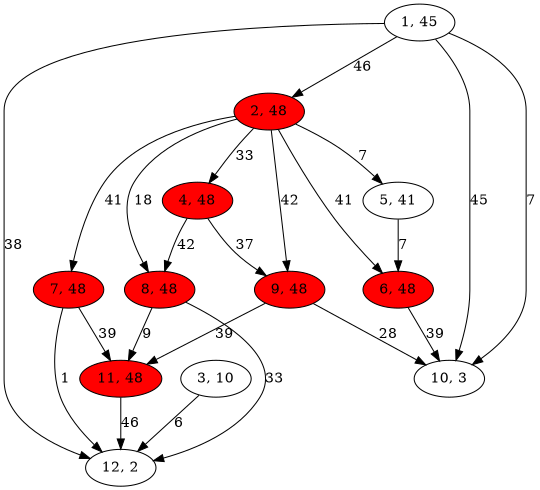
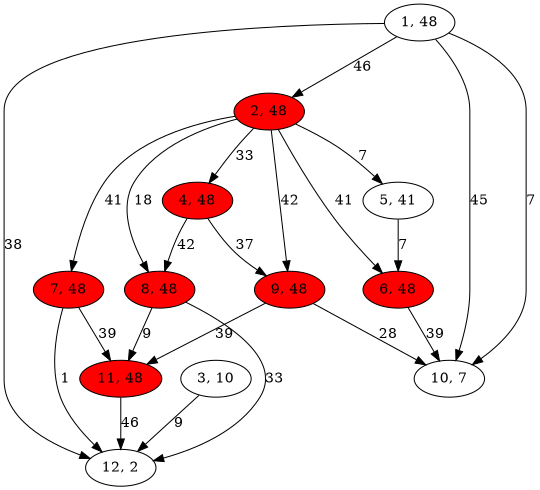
node "1, 45": label "1, 45" -> "1, 48"
node "10, 3": label "10, 3" -> "10, 7"
edge "3, 10" -> "12, 2": label "6" -> "9"
